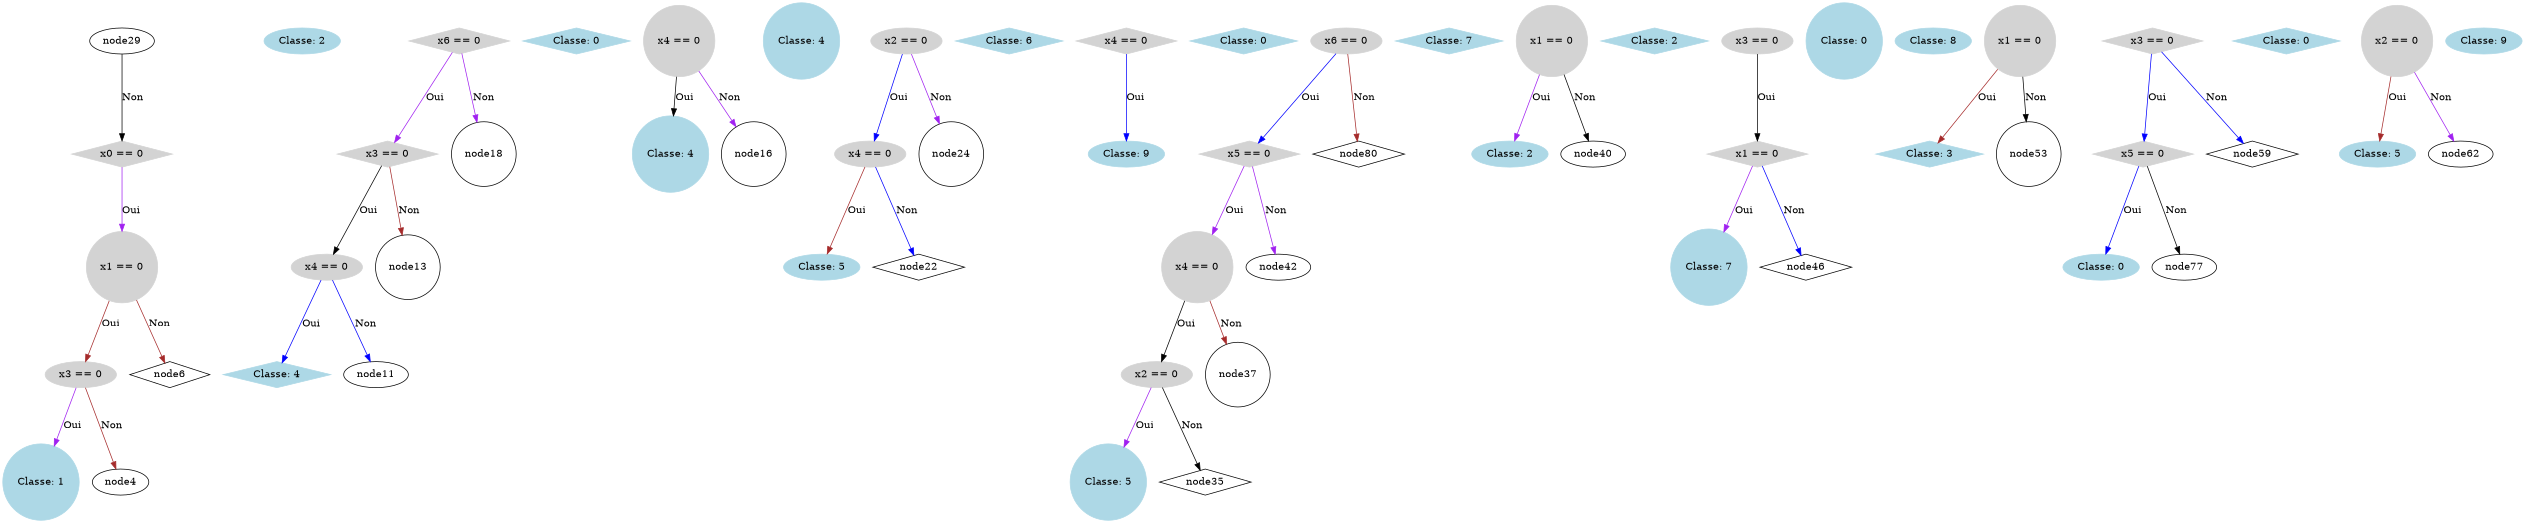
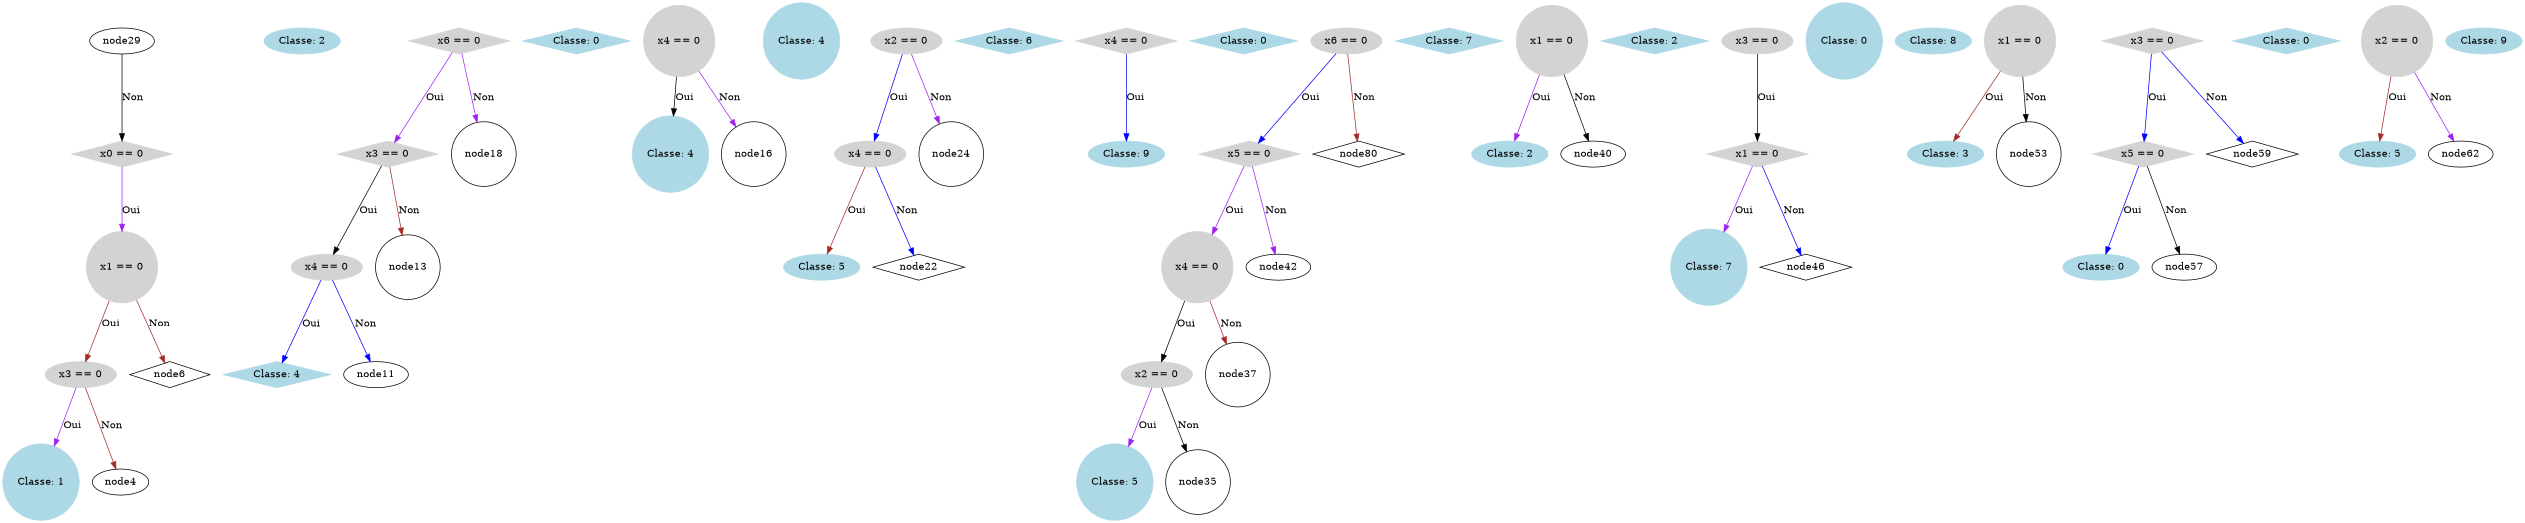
node "Classe: 3": shape diamond -> ellipse
node "node77": label "node77" -> "node57"
node "node35": shape diamond -> circle
